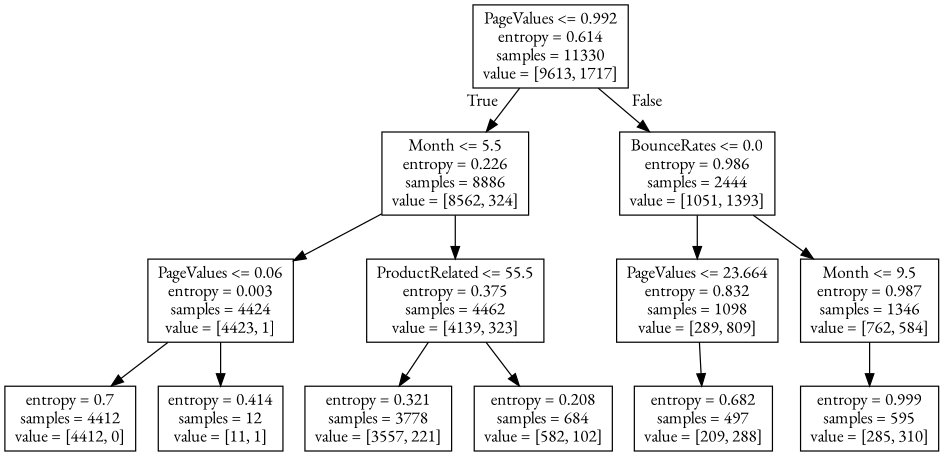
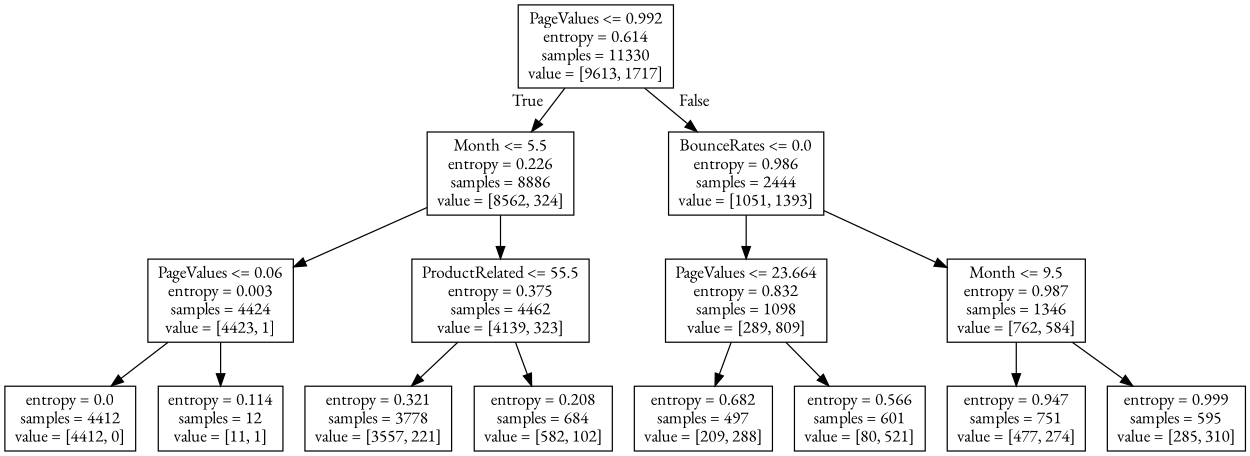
node "entropy = 0.7 samples = 4412 value = [4412, 0]": label "entropy = 0.7 samples = 4412 value = [4412, 0]" -> "entropy = 0.0 samples = 4412 value = [4412, 0]"
node "entropy = 0.414 samples = 12 value = [11, 1]": label "entropy = 0.414 samples = 12 value = [11, 1]" -> "entropy = 0.114 samples = 12 value = [11, 1]"
node "entropy = 0.566 samples = 601 value = [80, 521]": added
node "entropy = 0.947 samples = 751 value = [477, 274]": added
